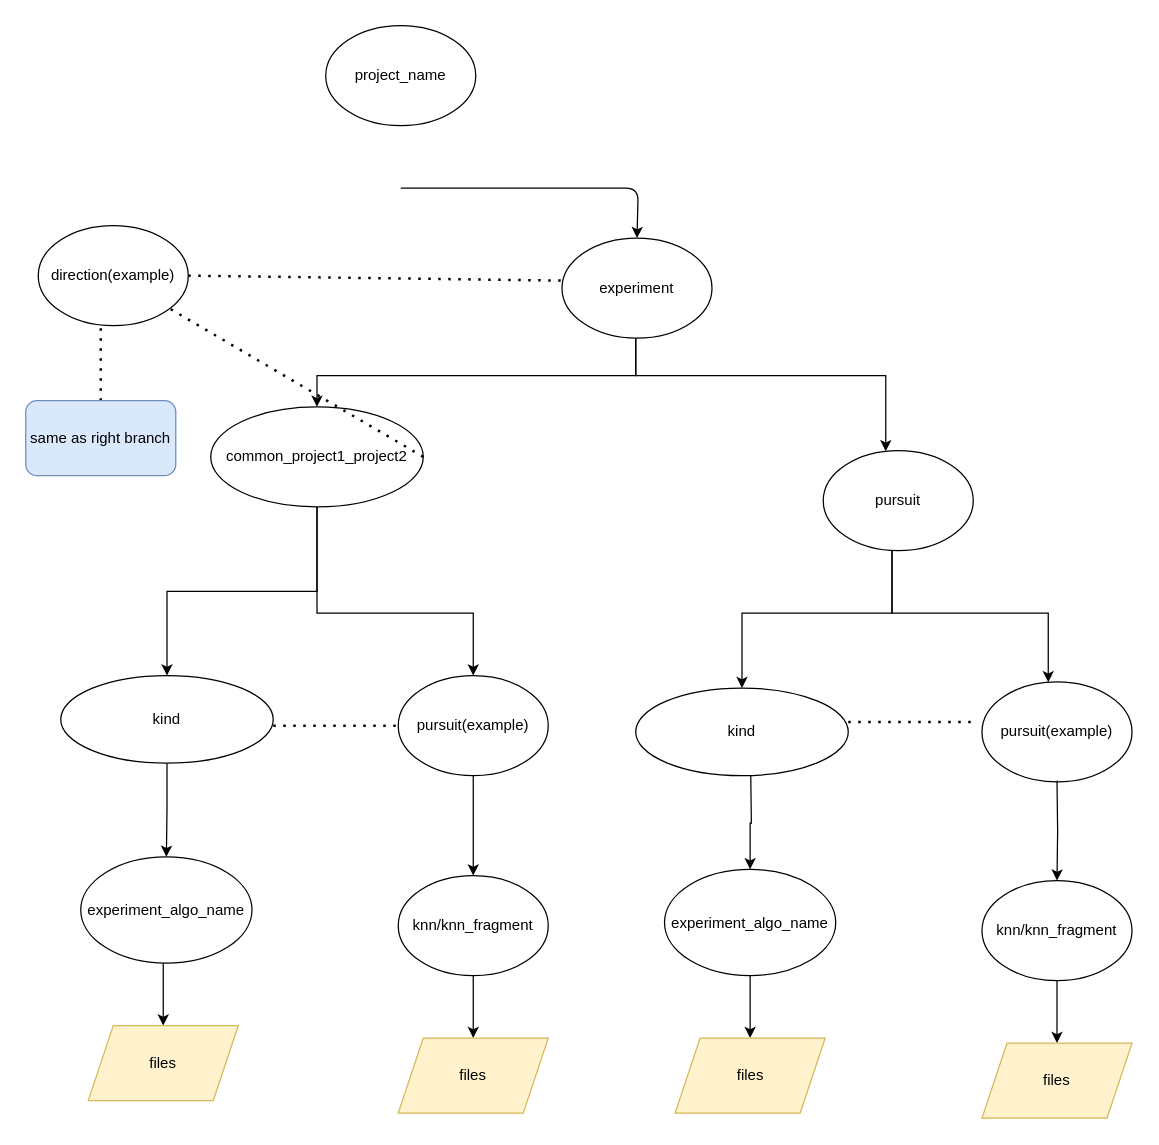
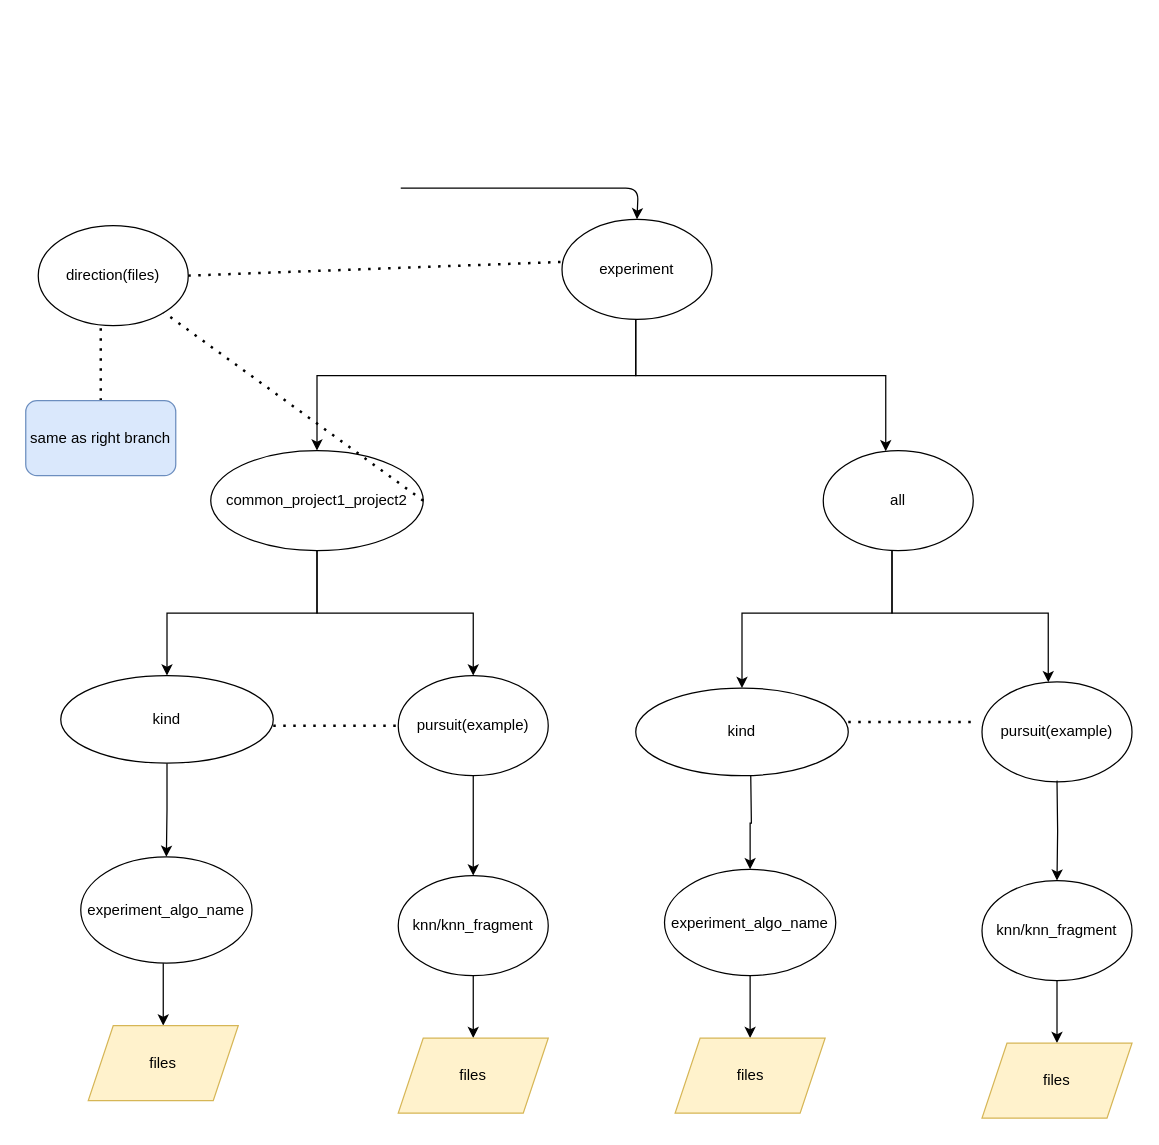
node "project_name": removed
node "direction(example)": label "direction(example)" -> "direction(files)"
node "experiment": moved (637, 288) -> (637, 269)
node "common_project1_project2": moved (317, 457) -> (317, 501)
node "pursuit": label "pursuit" -> "all"
